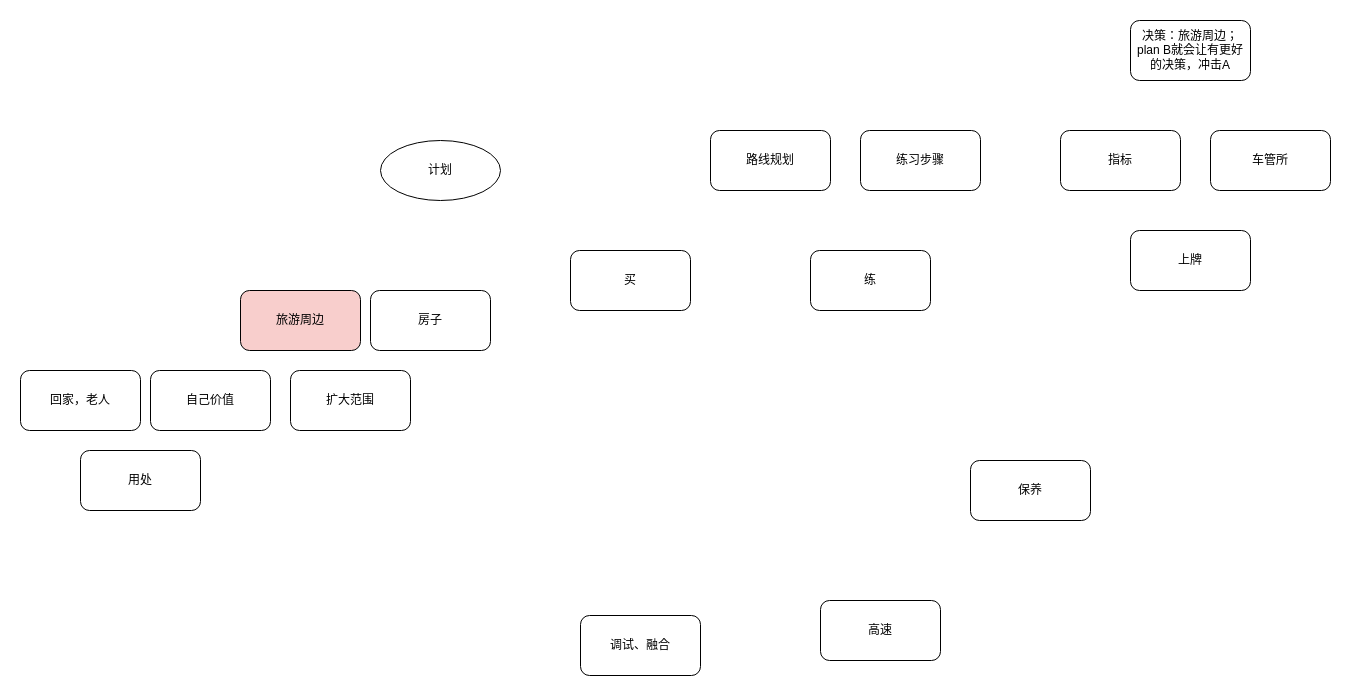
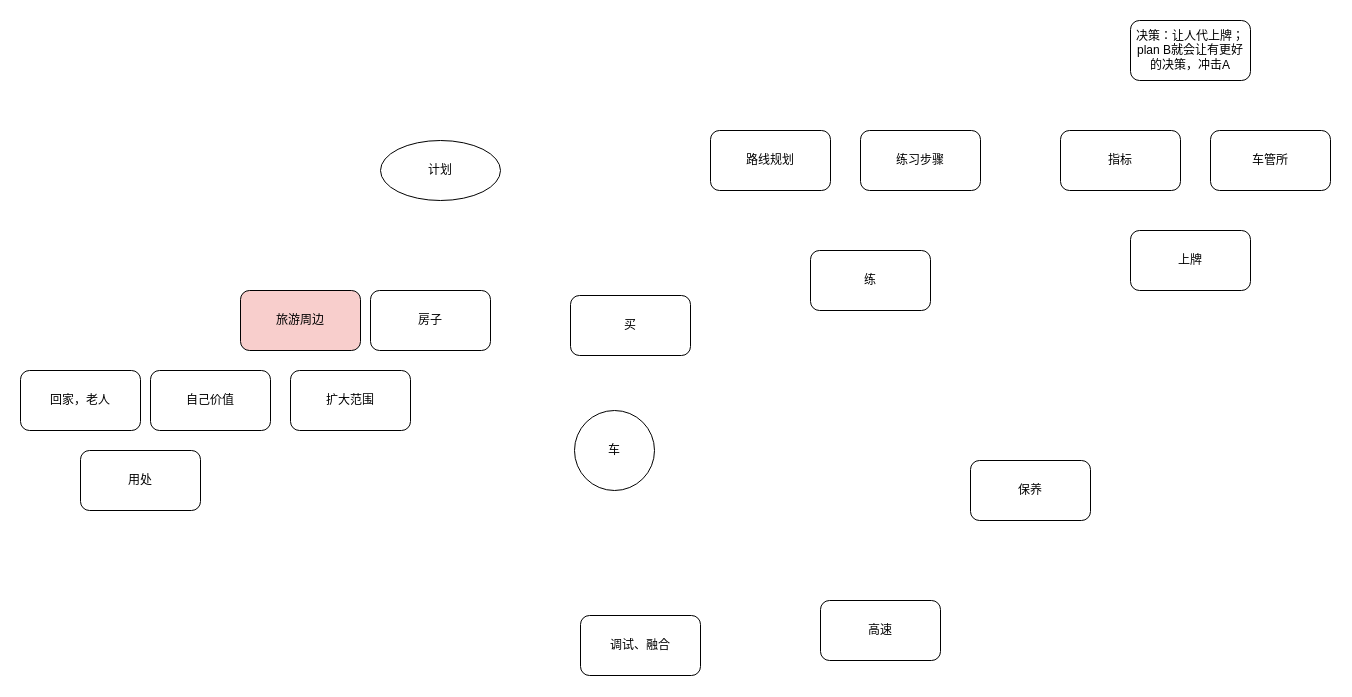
node "决策：旅游周边；plan B就会让有更好的决策，冲击A": label "决策：旅游周边；plan B就会让有更好的决策，冲击A" -> "决策：让人代上牌；plan B就会让有更好的决策，冲击A"
node "买": moved (631, 281) -> (631, 326)
node "车": added
